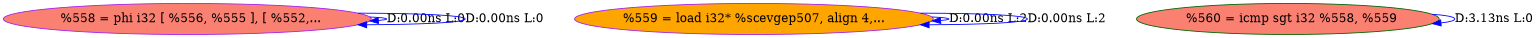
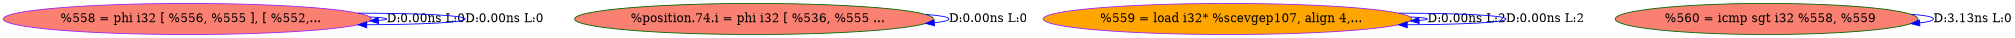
node "%559 = load i32* %scevgep507, align 4,...": label "%559 = load i32* %scevgep507, align 4,..." -> "%559 = load i32* %scevgep107, align 4,..."
node "%position.74.i = phi i32 [ %536, %555 ...": added
